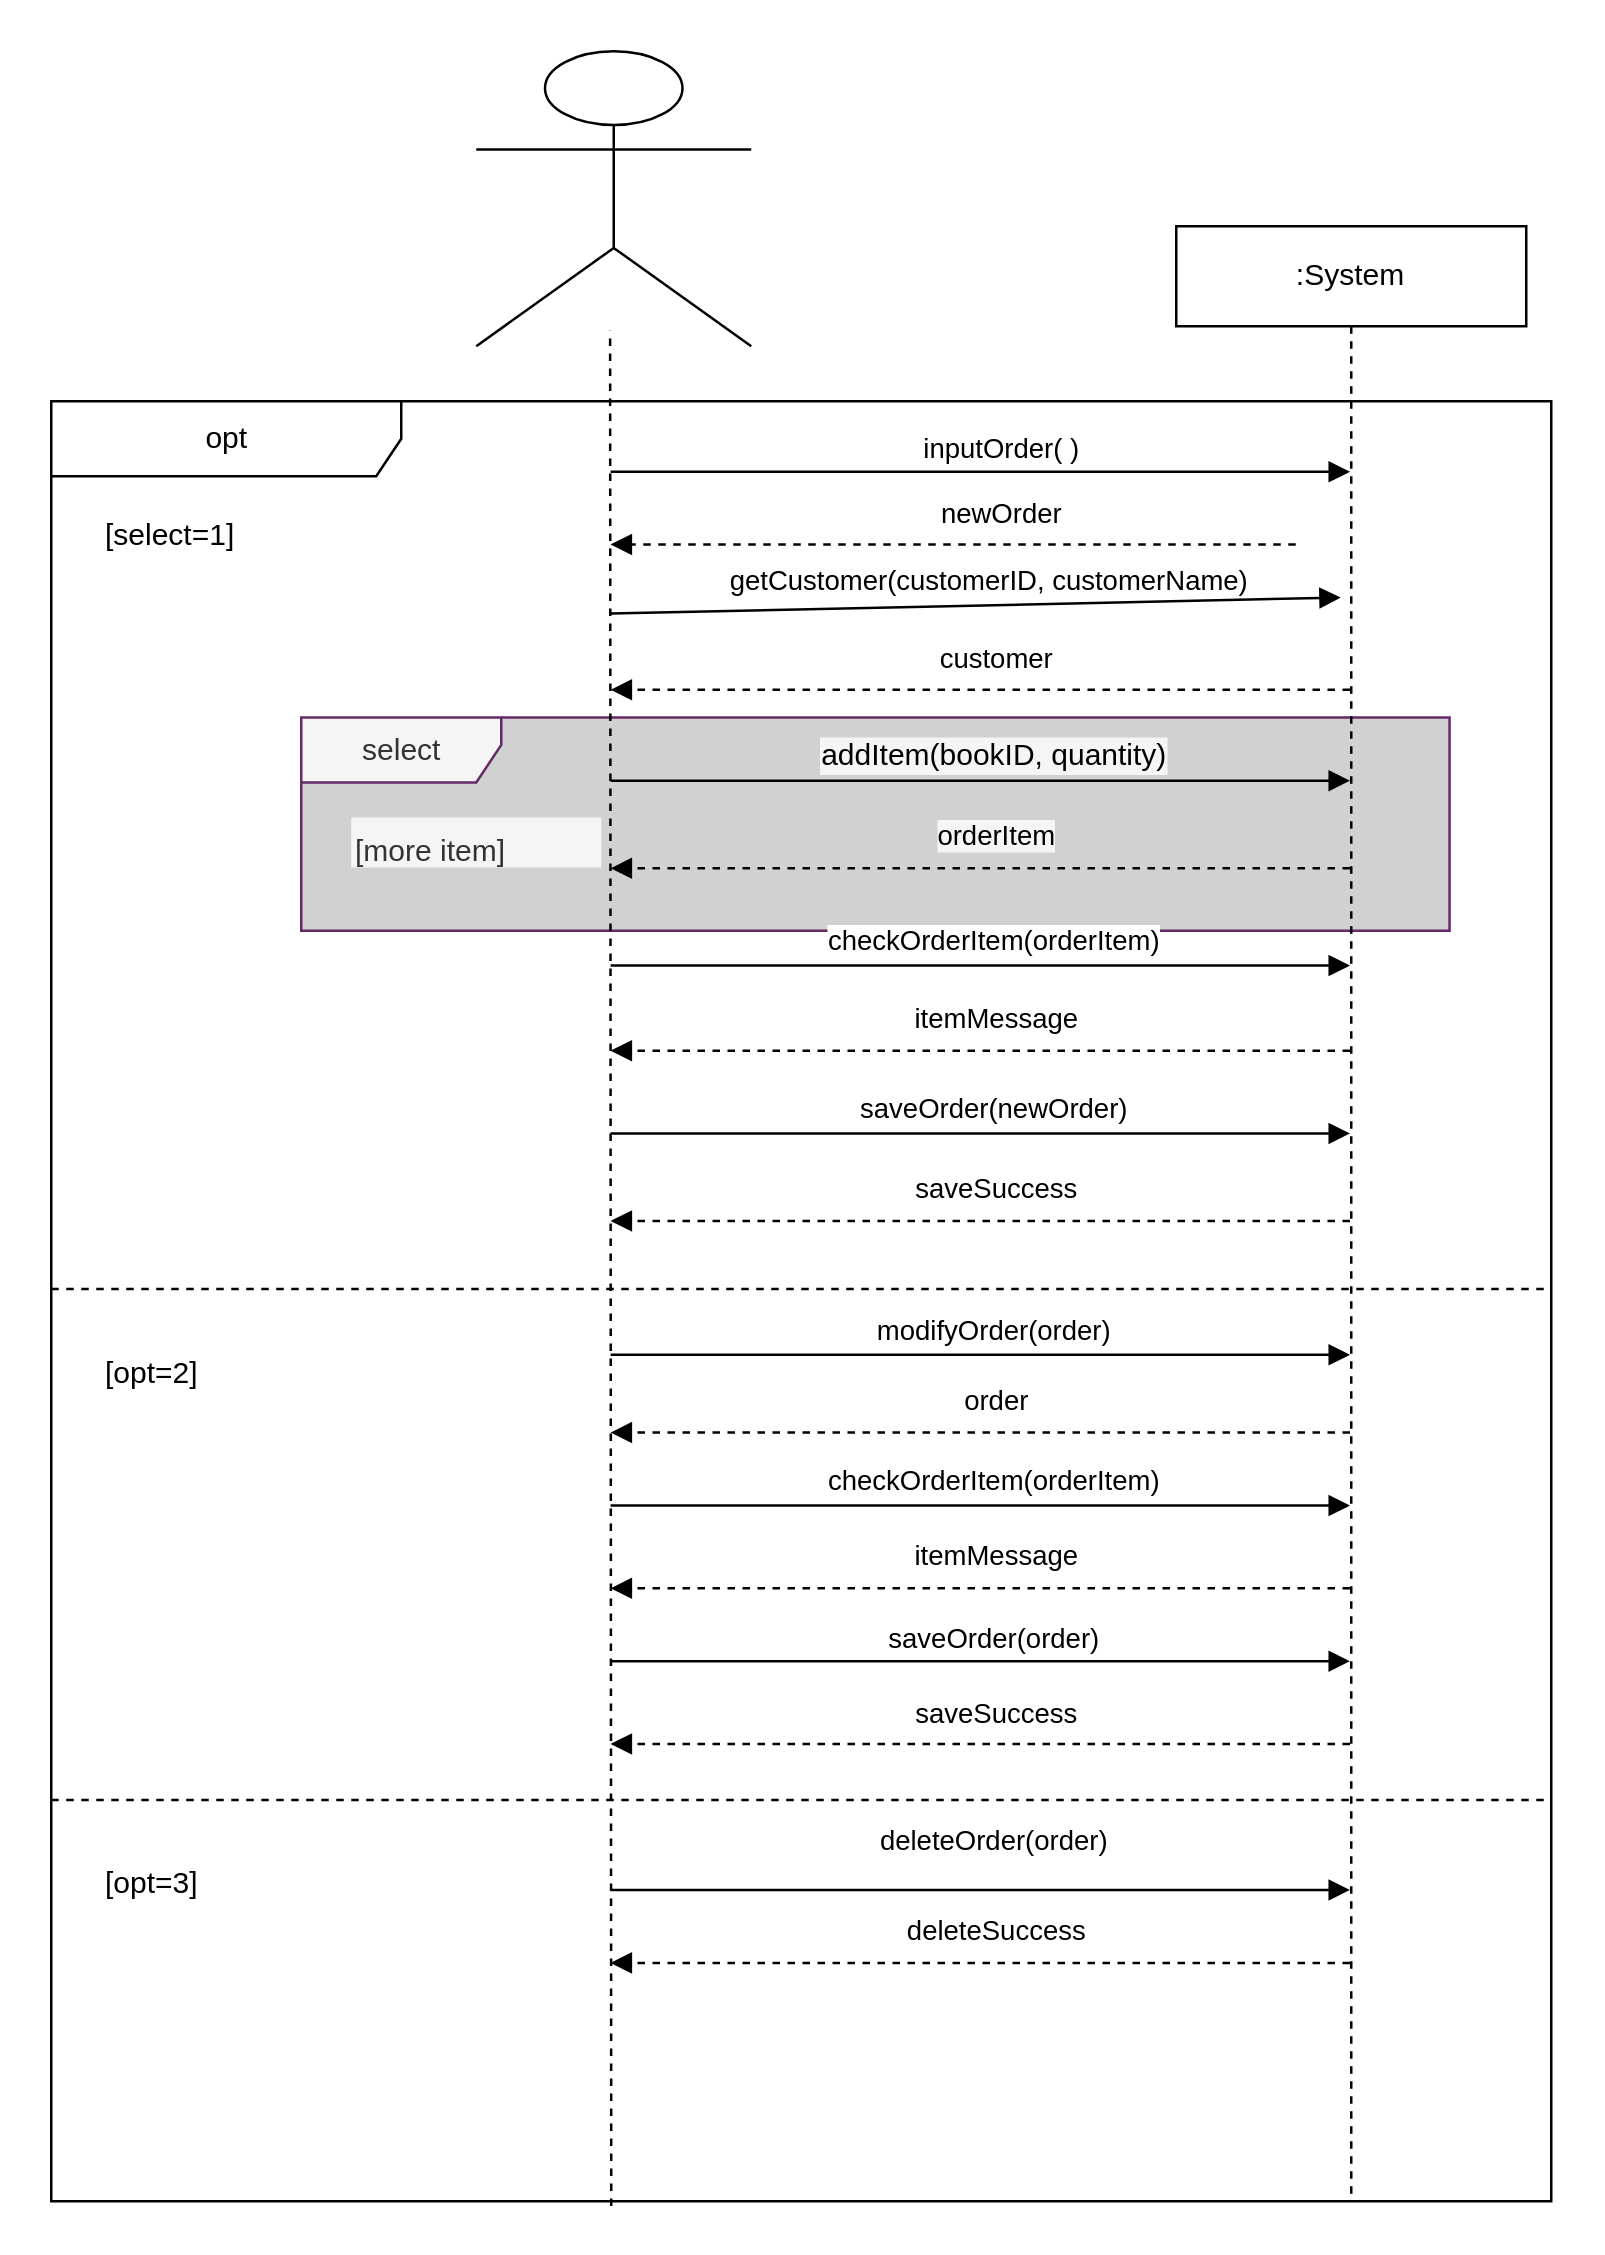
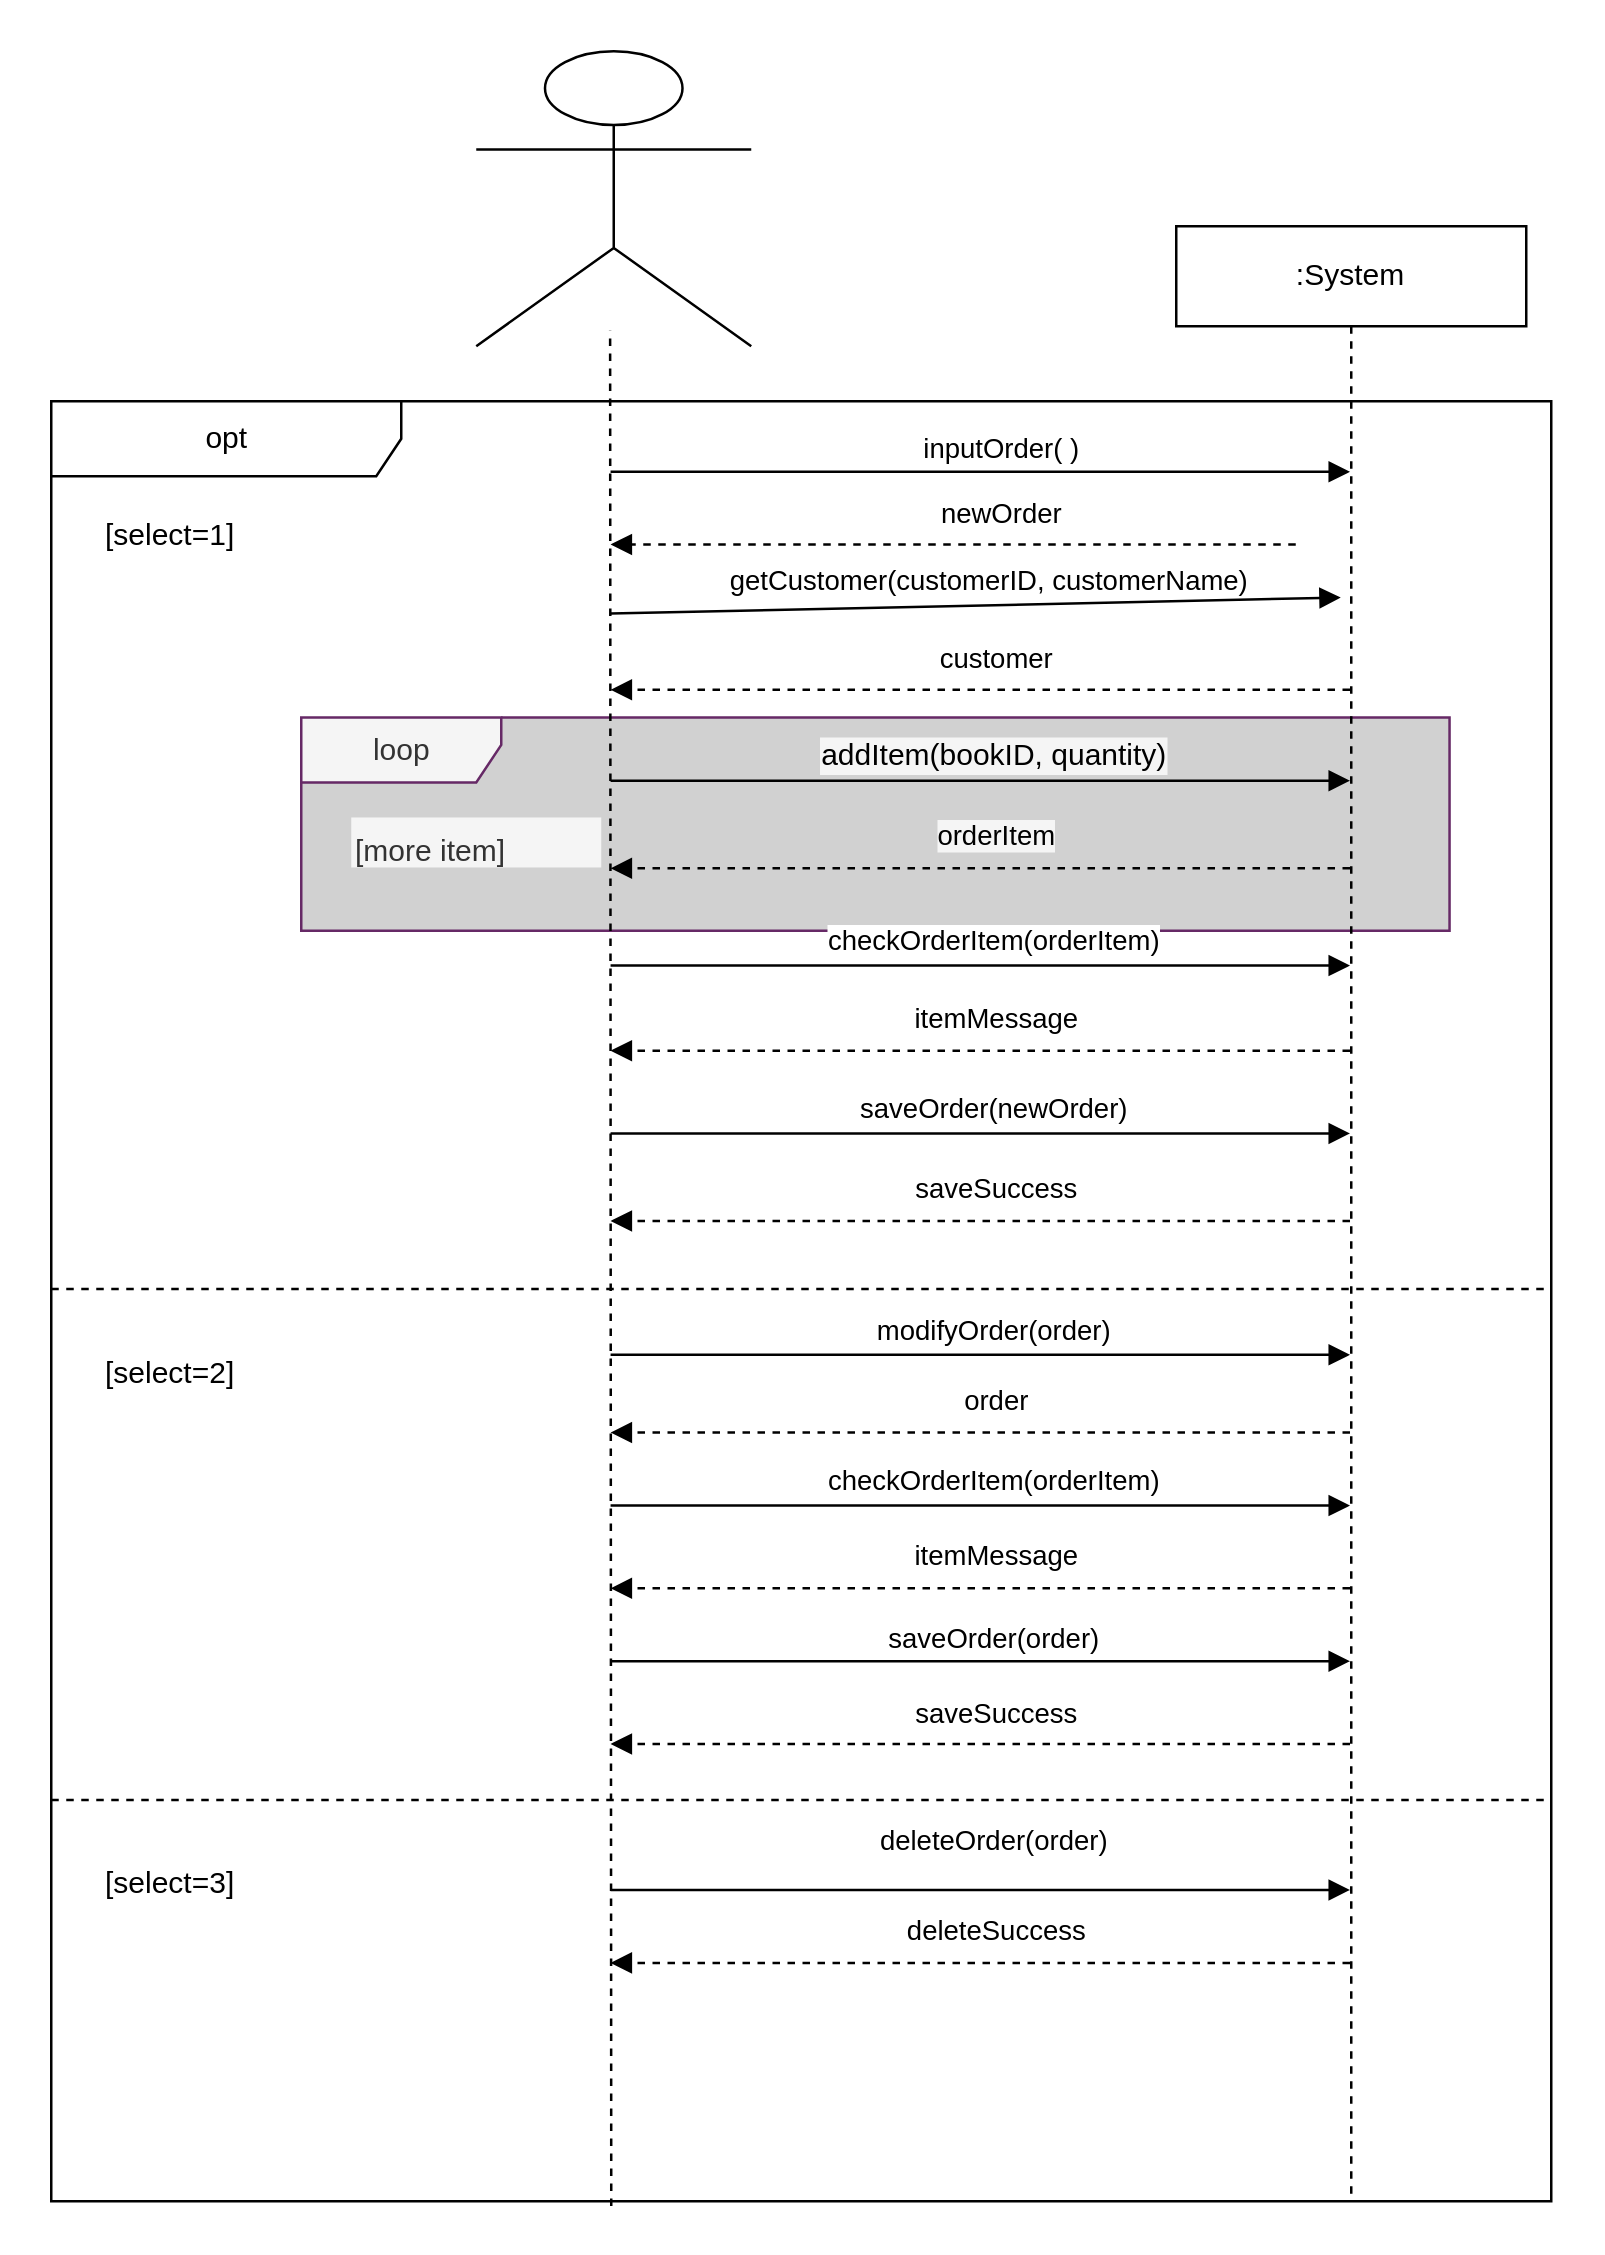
node "select": label "select" -> "loop"
node "[opt=2]": label "[opt=2]" -> "[select=2]"
node "[opt=3]": label "[opt=3]" -> "[select=3]"
